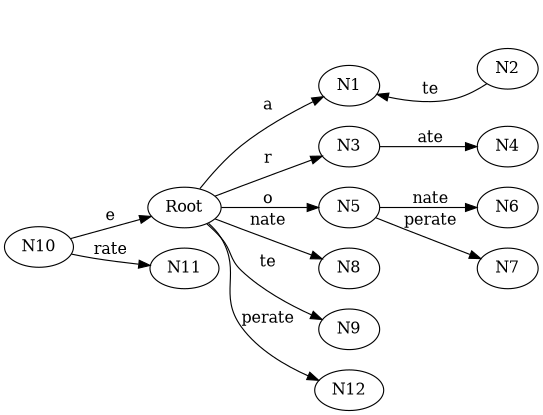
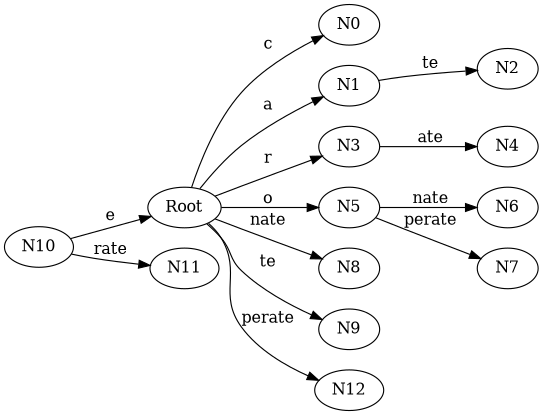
node "N0": added
edge "N2" -> "N1": reversed
